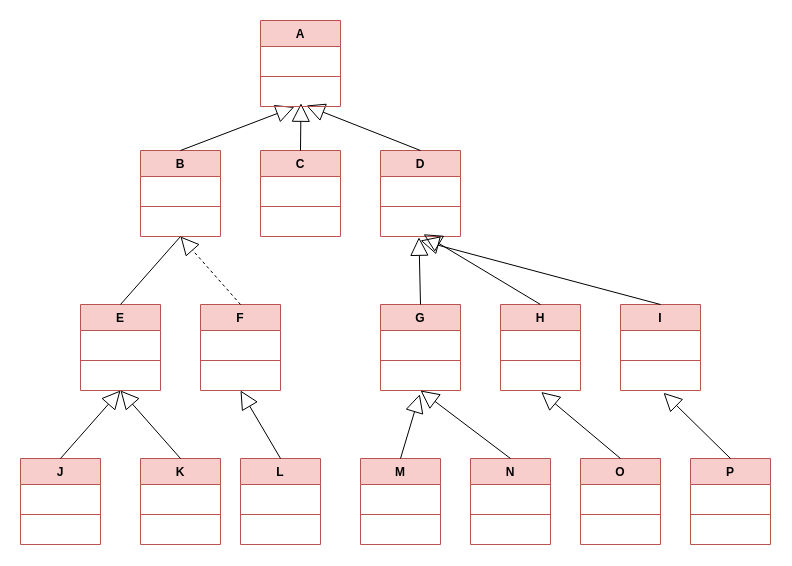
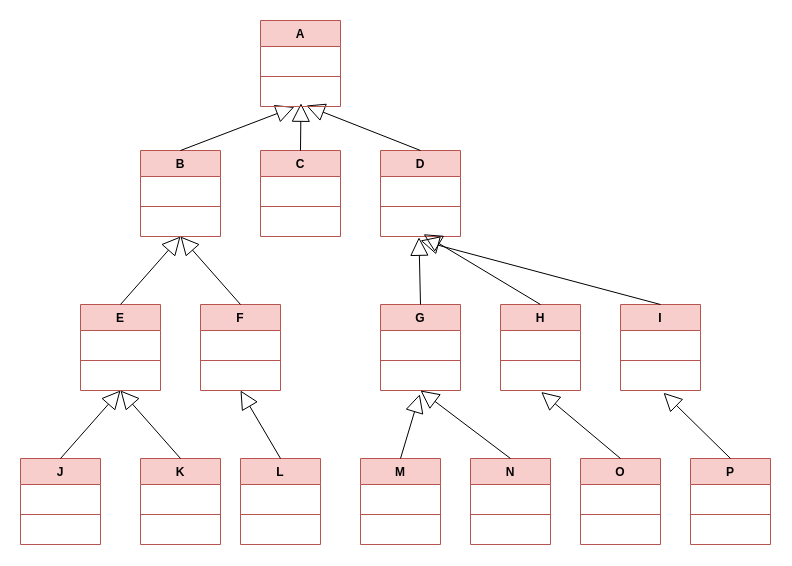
edge "B" -- "E": arrowhead none -> block
edge "F" -> "B": style dashed -> solid
